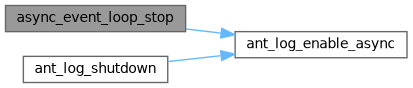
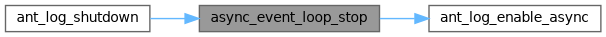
edge "ant_log_shutdown" -> "ant_log_enable_async": now "ant_log_shutdown" -> "async_event_loop_stop"
